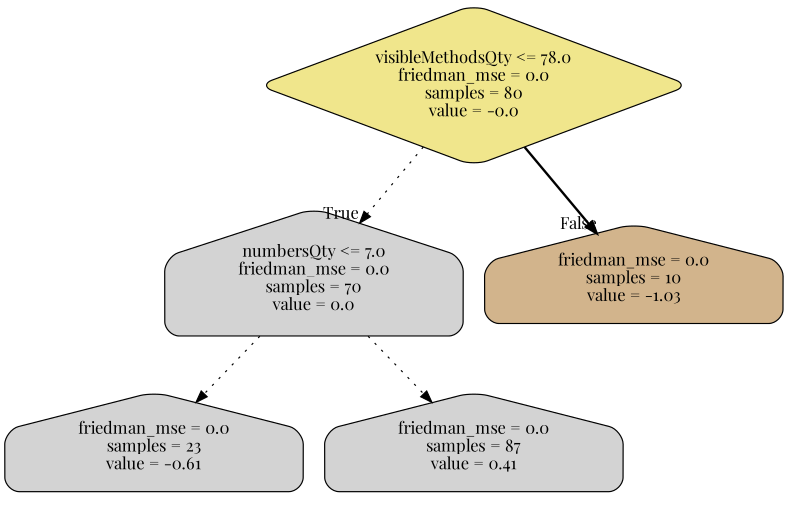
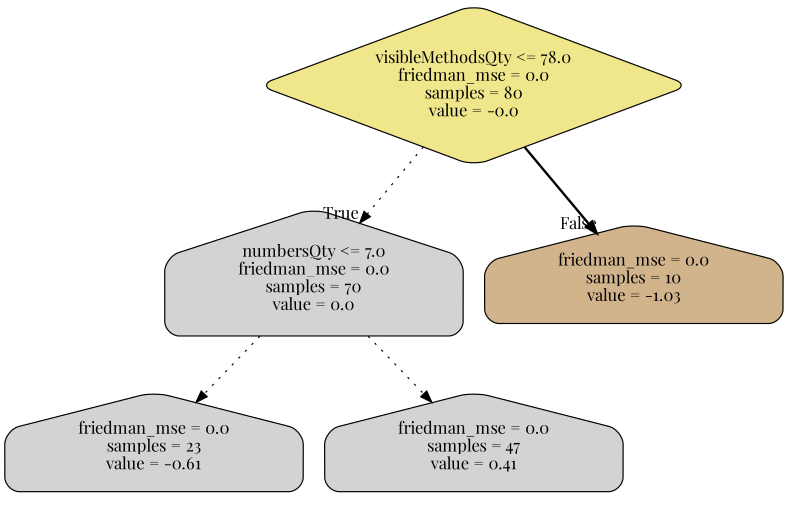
node "friedman_mse = 0.0 samples = 87 value = 0.41": label "friedman_mse = 0.0 samples = 87 value = 0.41" -> "friedman_mse = 0.0 samples = 47 value = 0.41"
